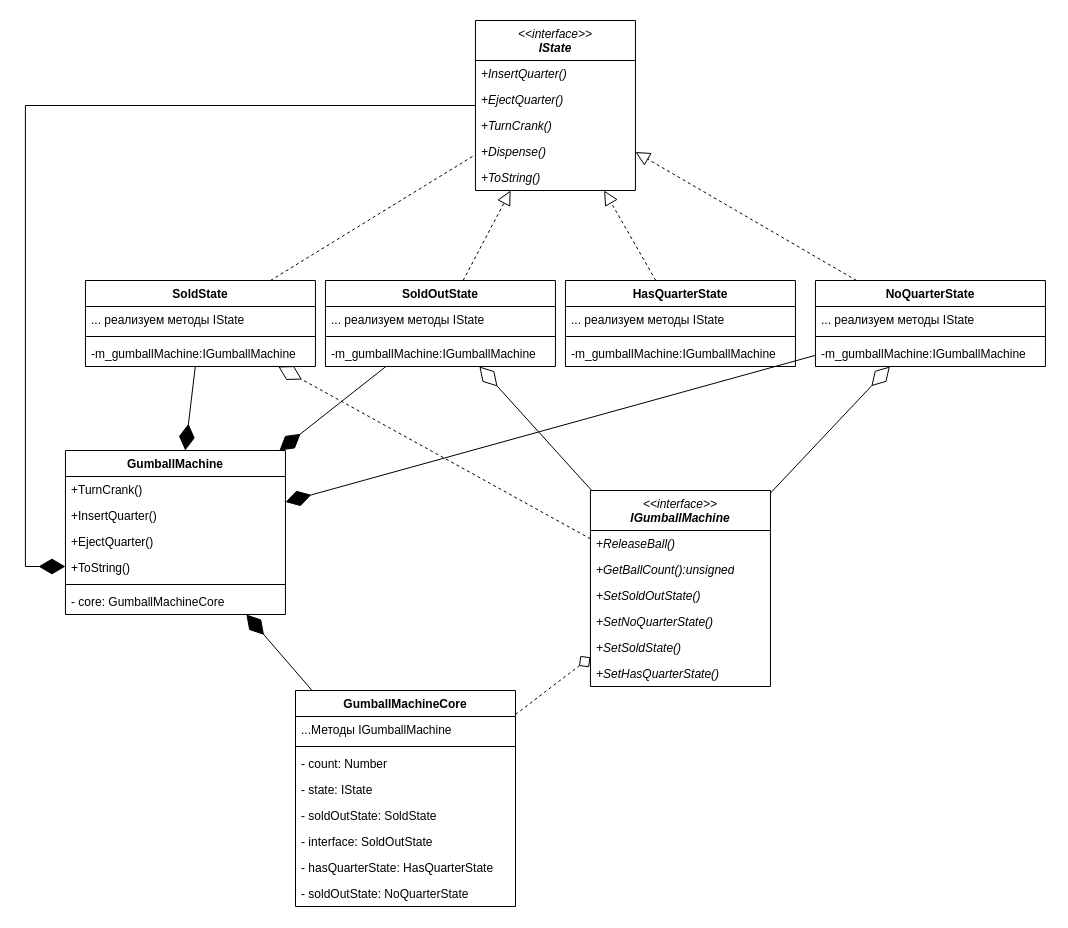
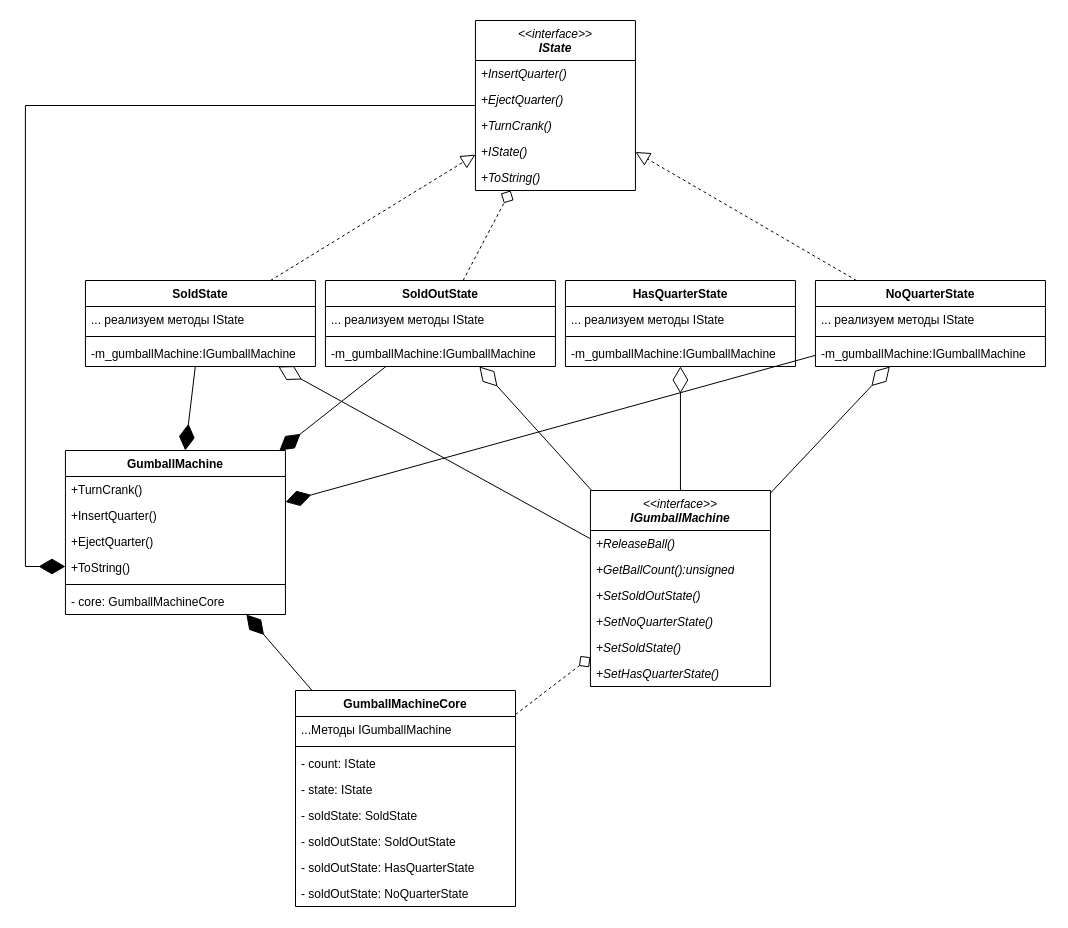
node "+Dispense()": label "+Dispense()" -> "+IState()"
edge "<<interface>> IState" -- "SoldState": arrowhead none -> block
edge "SoldOutState" -> "<<interface>> IState": arrowhead block -> diamond
edge "HasQuarterState" -> "<<interface>> IState": removed
edge "<<interface>> IGumballMachine" -> "HasQuarterState": added
edge "<<interface>> IGumballMachine" -> "SoldState": style dashed -> solid
node "- count: Number": label "- count: Number" -> "- count: IState"
node "- soldOutState: SoldState": label "- soldOutState: SoldState" -> "- soldState: SoldState"
node "- interface: SoldOutState": label "- interface: SoldOutState" -> "- soldOutState: SoldOutState"
node "- hasQuarterState: HasQuarterState": label "- hasQuarterState: HasQuarterState" -> "- soldOutState: HasQuarterState"
